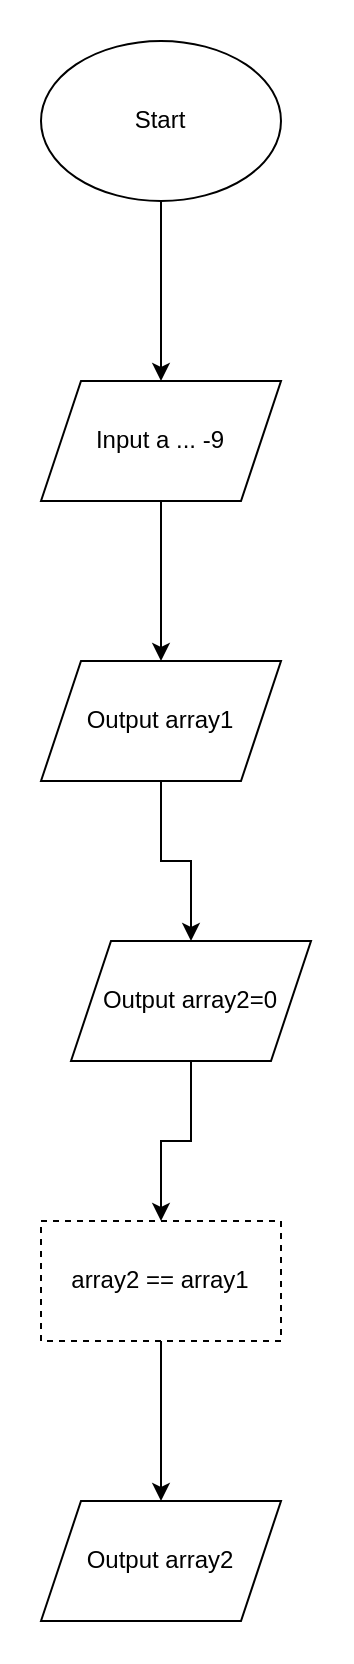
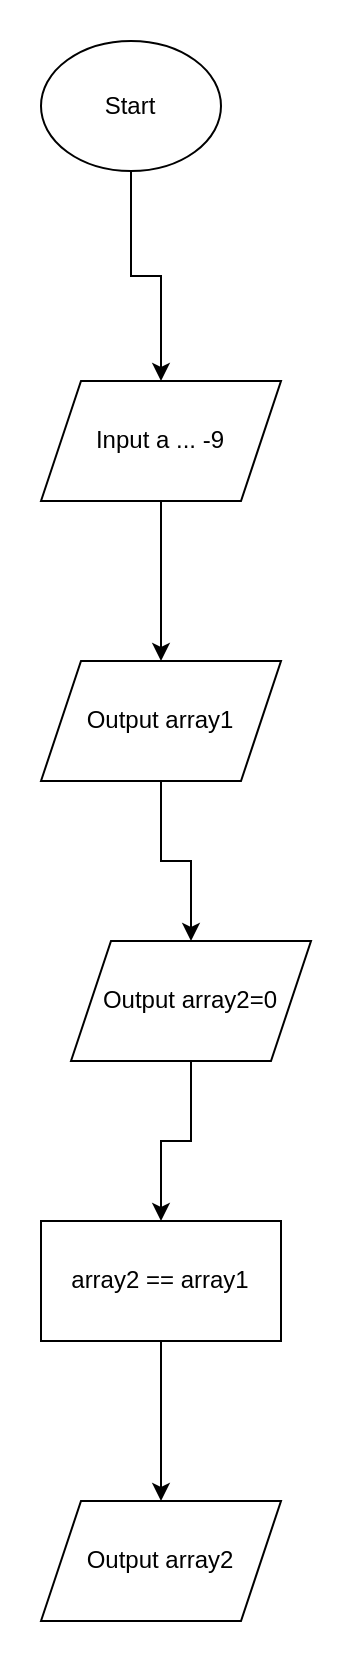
node "Start": size 240x160 -> 180x130
node "array2 == array1": style dashed -> solid
